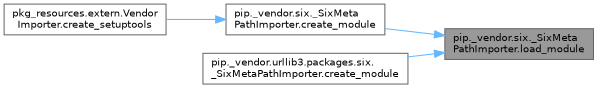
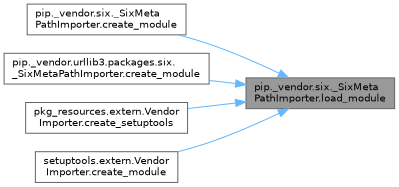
edge "pkg_resources.extern.Vendor Importer.create_setuptools" -> "pip._vendor.six._SixMeta PathImporter.create_module": now "pkg_resources.extern.Vendor Importer.create_setuptools" -> "pip._vendor.six._SixMeta PathImporter.load_module"
node "setuptools.extern.Vendor Importer.create_module": added
